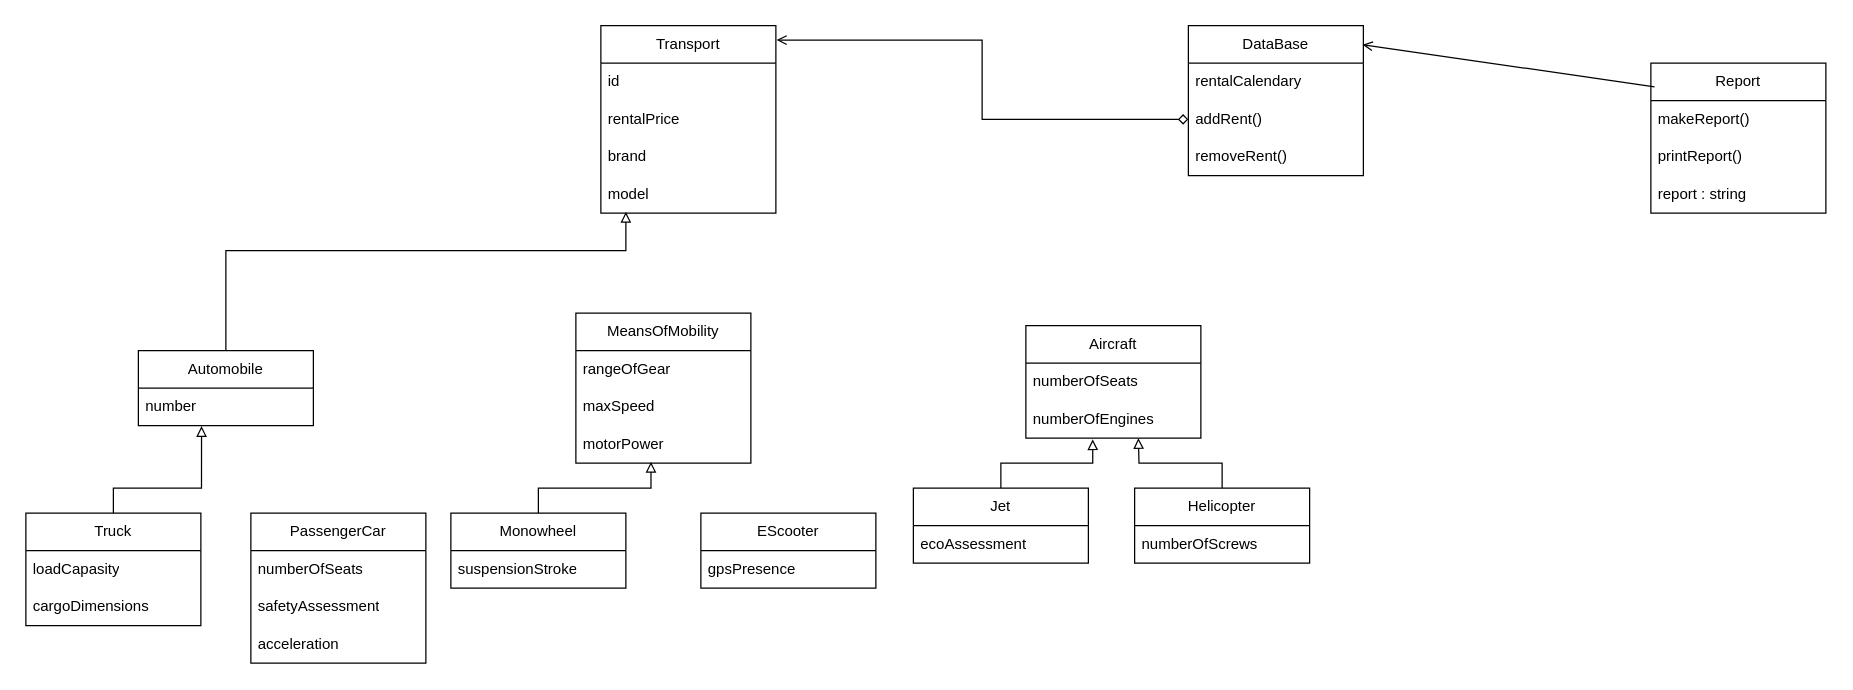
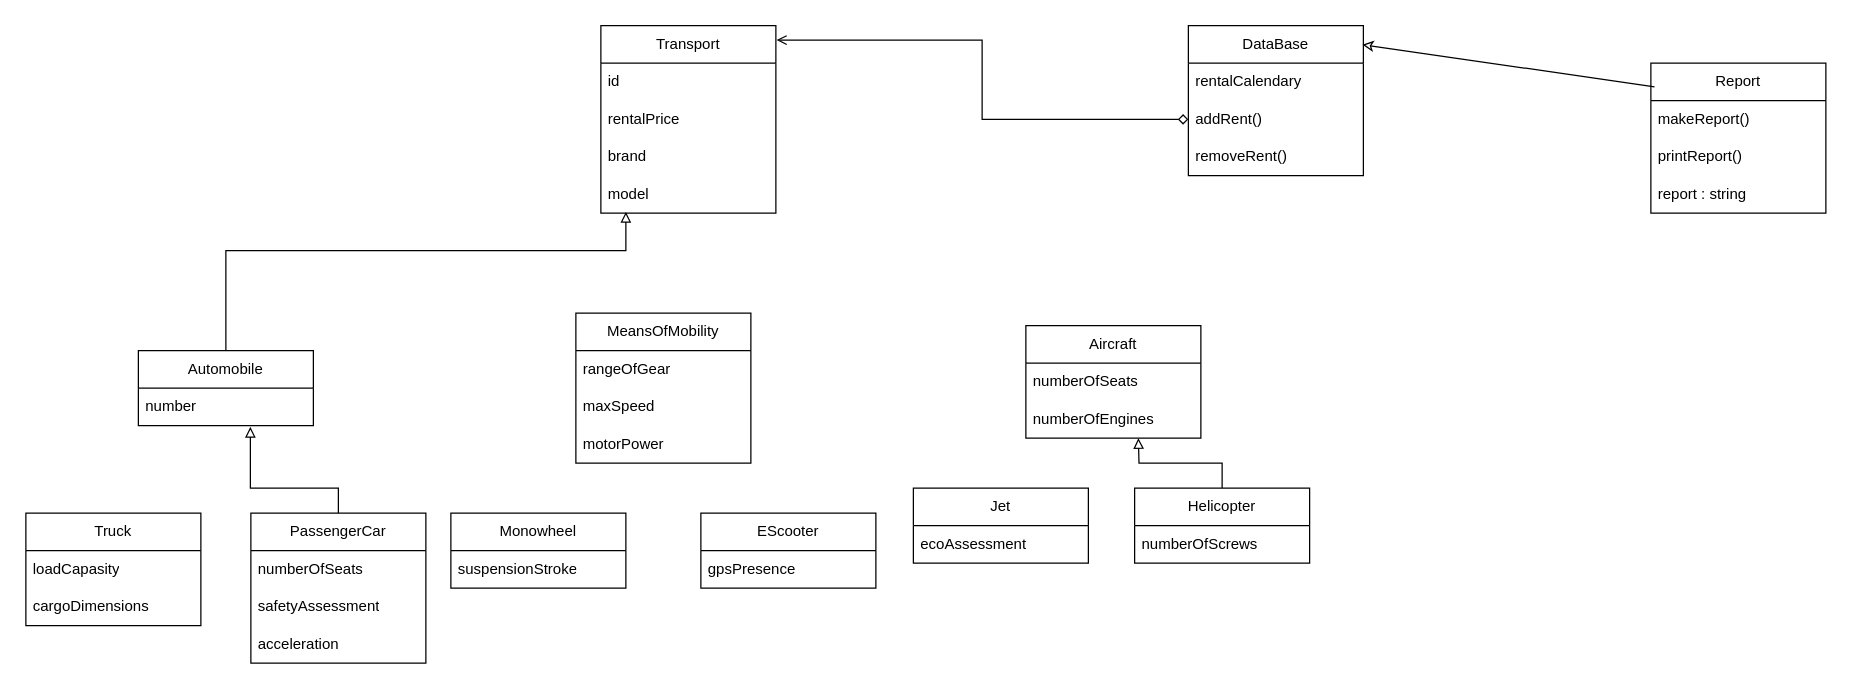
edge "Report" -> "DataBase": arrowhead open -> classic
edge "Jet" -> "numberOfEngines": removed
edge "Truck" -> "number": removed
edge "PassengerCar" -> "number": added
edge "Monowheel" -> "motorPower": removed
